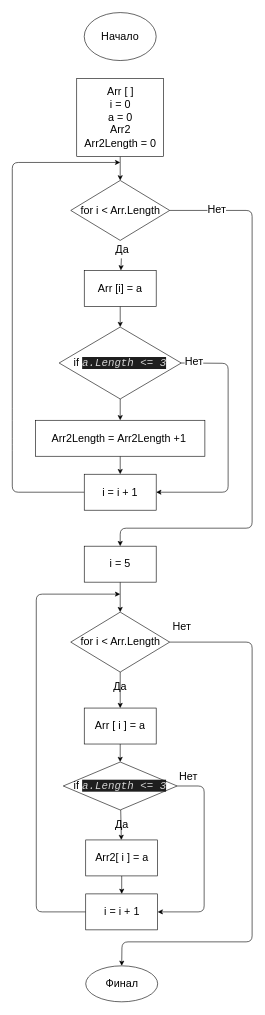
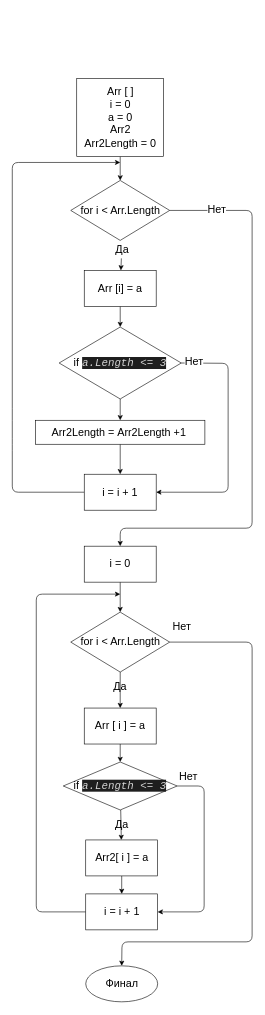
node "Начало": removed
node "Arr2Length = Arr2Length +1": size 170x36 -> 170x24
node "i = 5": label "i = 5" -> "i = 0"
